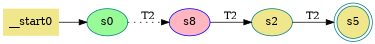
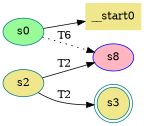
edge "s0" -> "s8": label "T2" -> "T6"
edge "__start0" -> "s0": reversed
edge "s8" -> "s2": reversed
node "s5": label "s5" -> "s3"
